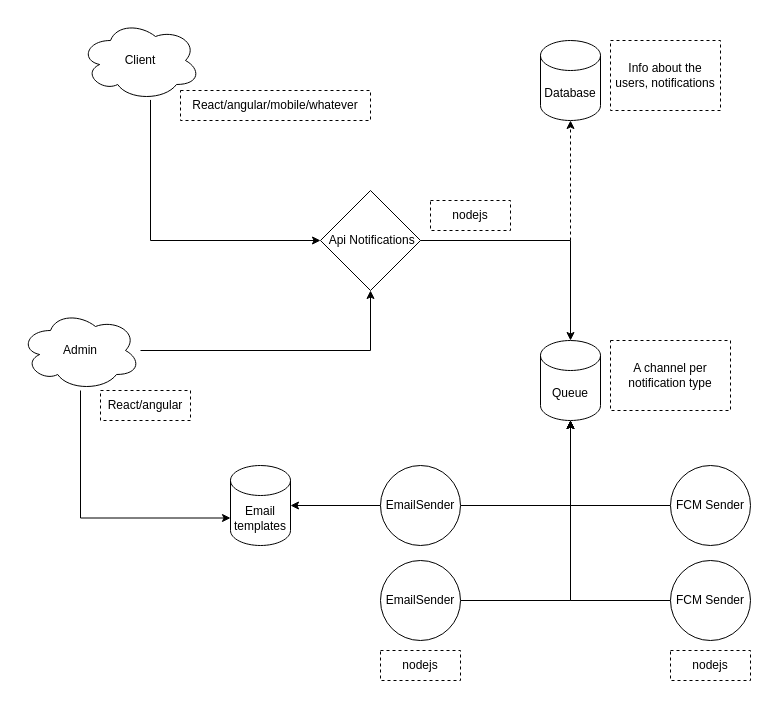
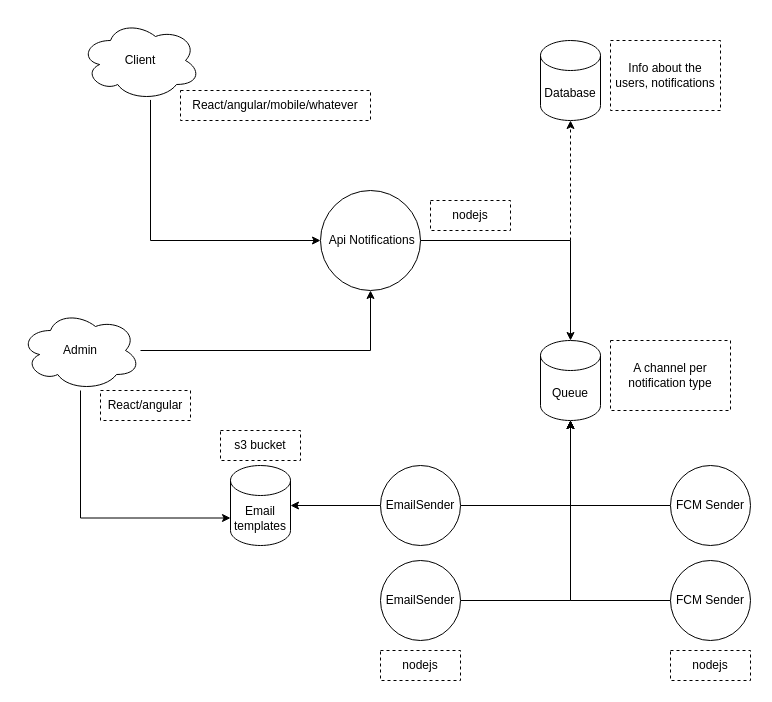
node "Api Notifications": shape diamond -> ellipse
node "s3 bucket": added
